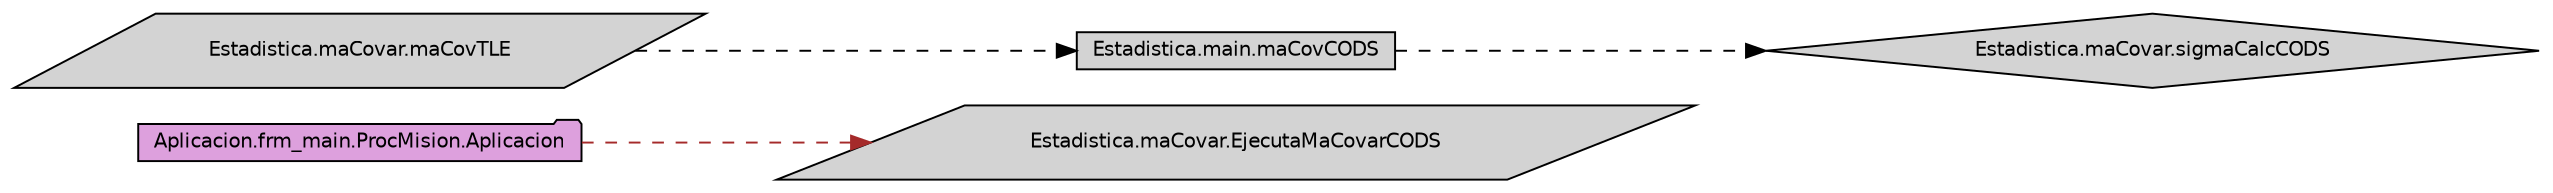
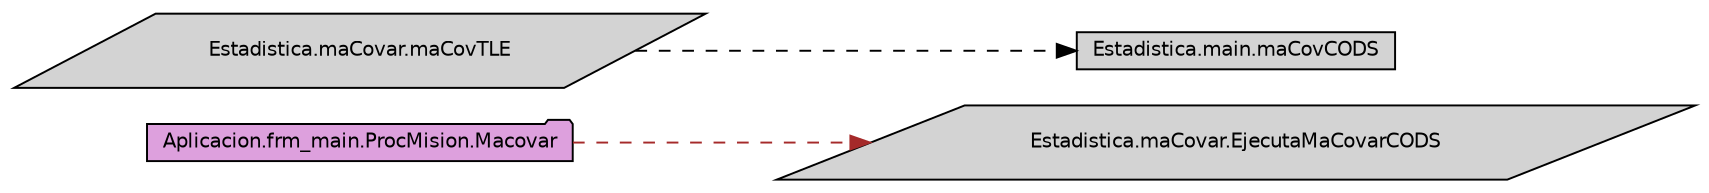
node "Estadistica.maCovar.sigmaCalcCODS": removed
node "Aplicacion.frm_main.ProcMision.Aplicacion": label "Aplicacion.frm_main.ProcMision.Aplicacion" -> "Aplicacion.frm_main.ProcMision.Macovar"
